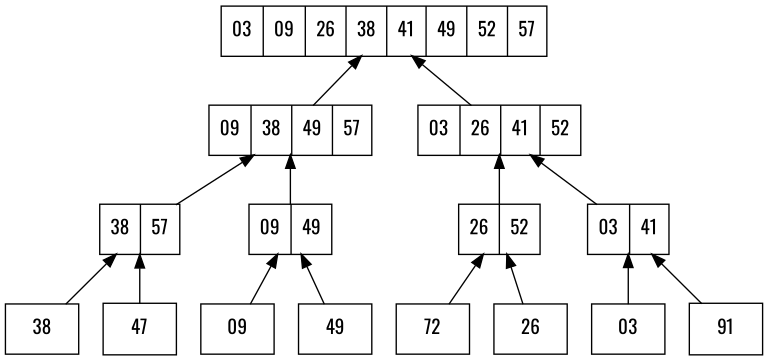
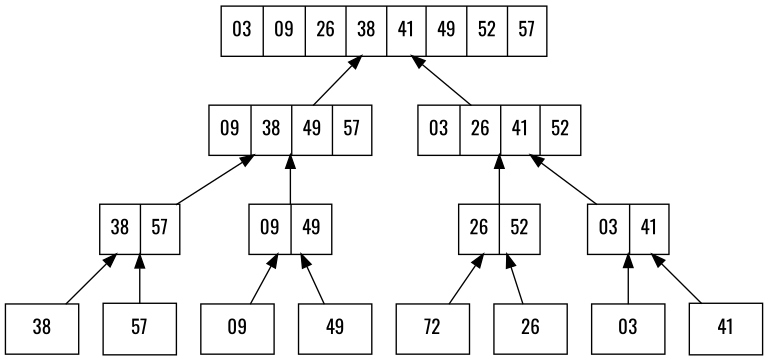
node "47": label "47" -> "57"
node "91": label "91" -> "41"
